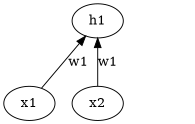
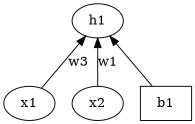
edge "x1" -> "h1": label "w1" -> "w3"
node "b1": added
